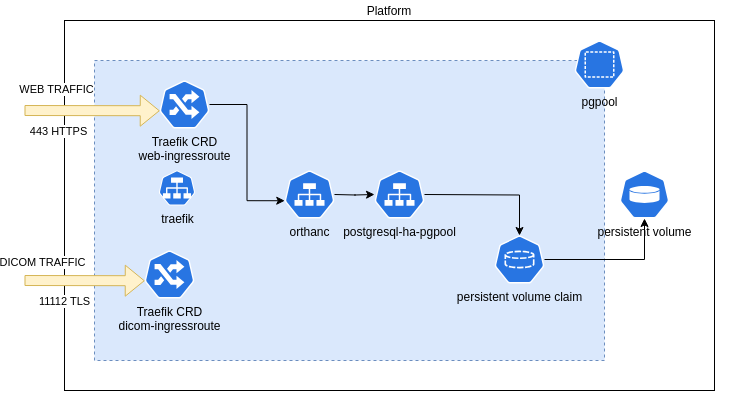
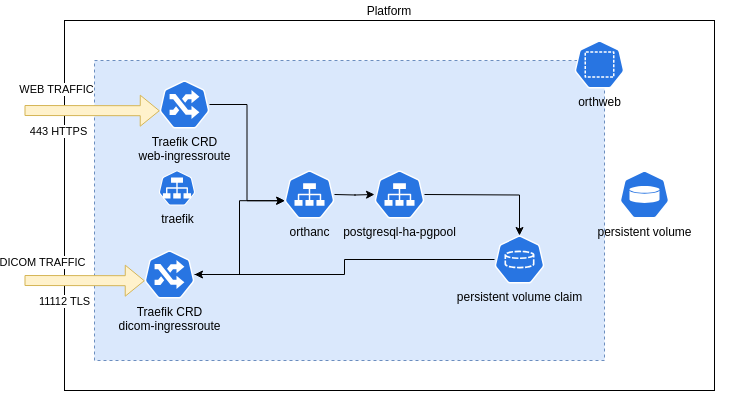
node "pgpool": label "pgpool" -> "orthweb"
edge "Traefik CRD dicom-ingressroute" -> "orthanc": added
edge "persistent volume claim" -> "persistent volume": now "persistent volume claim" -> "Traefik CRD dicom-ingressroute"
